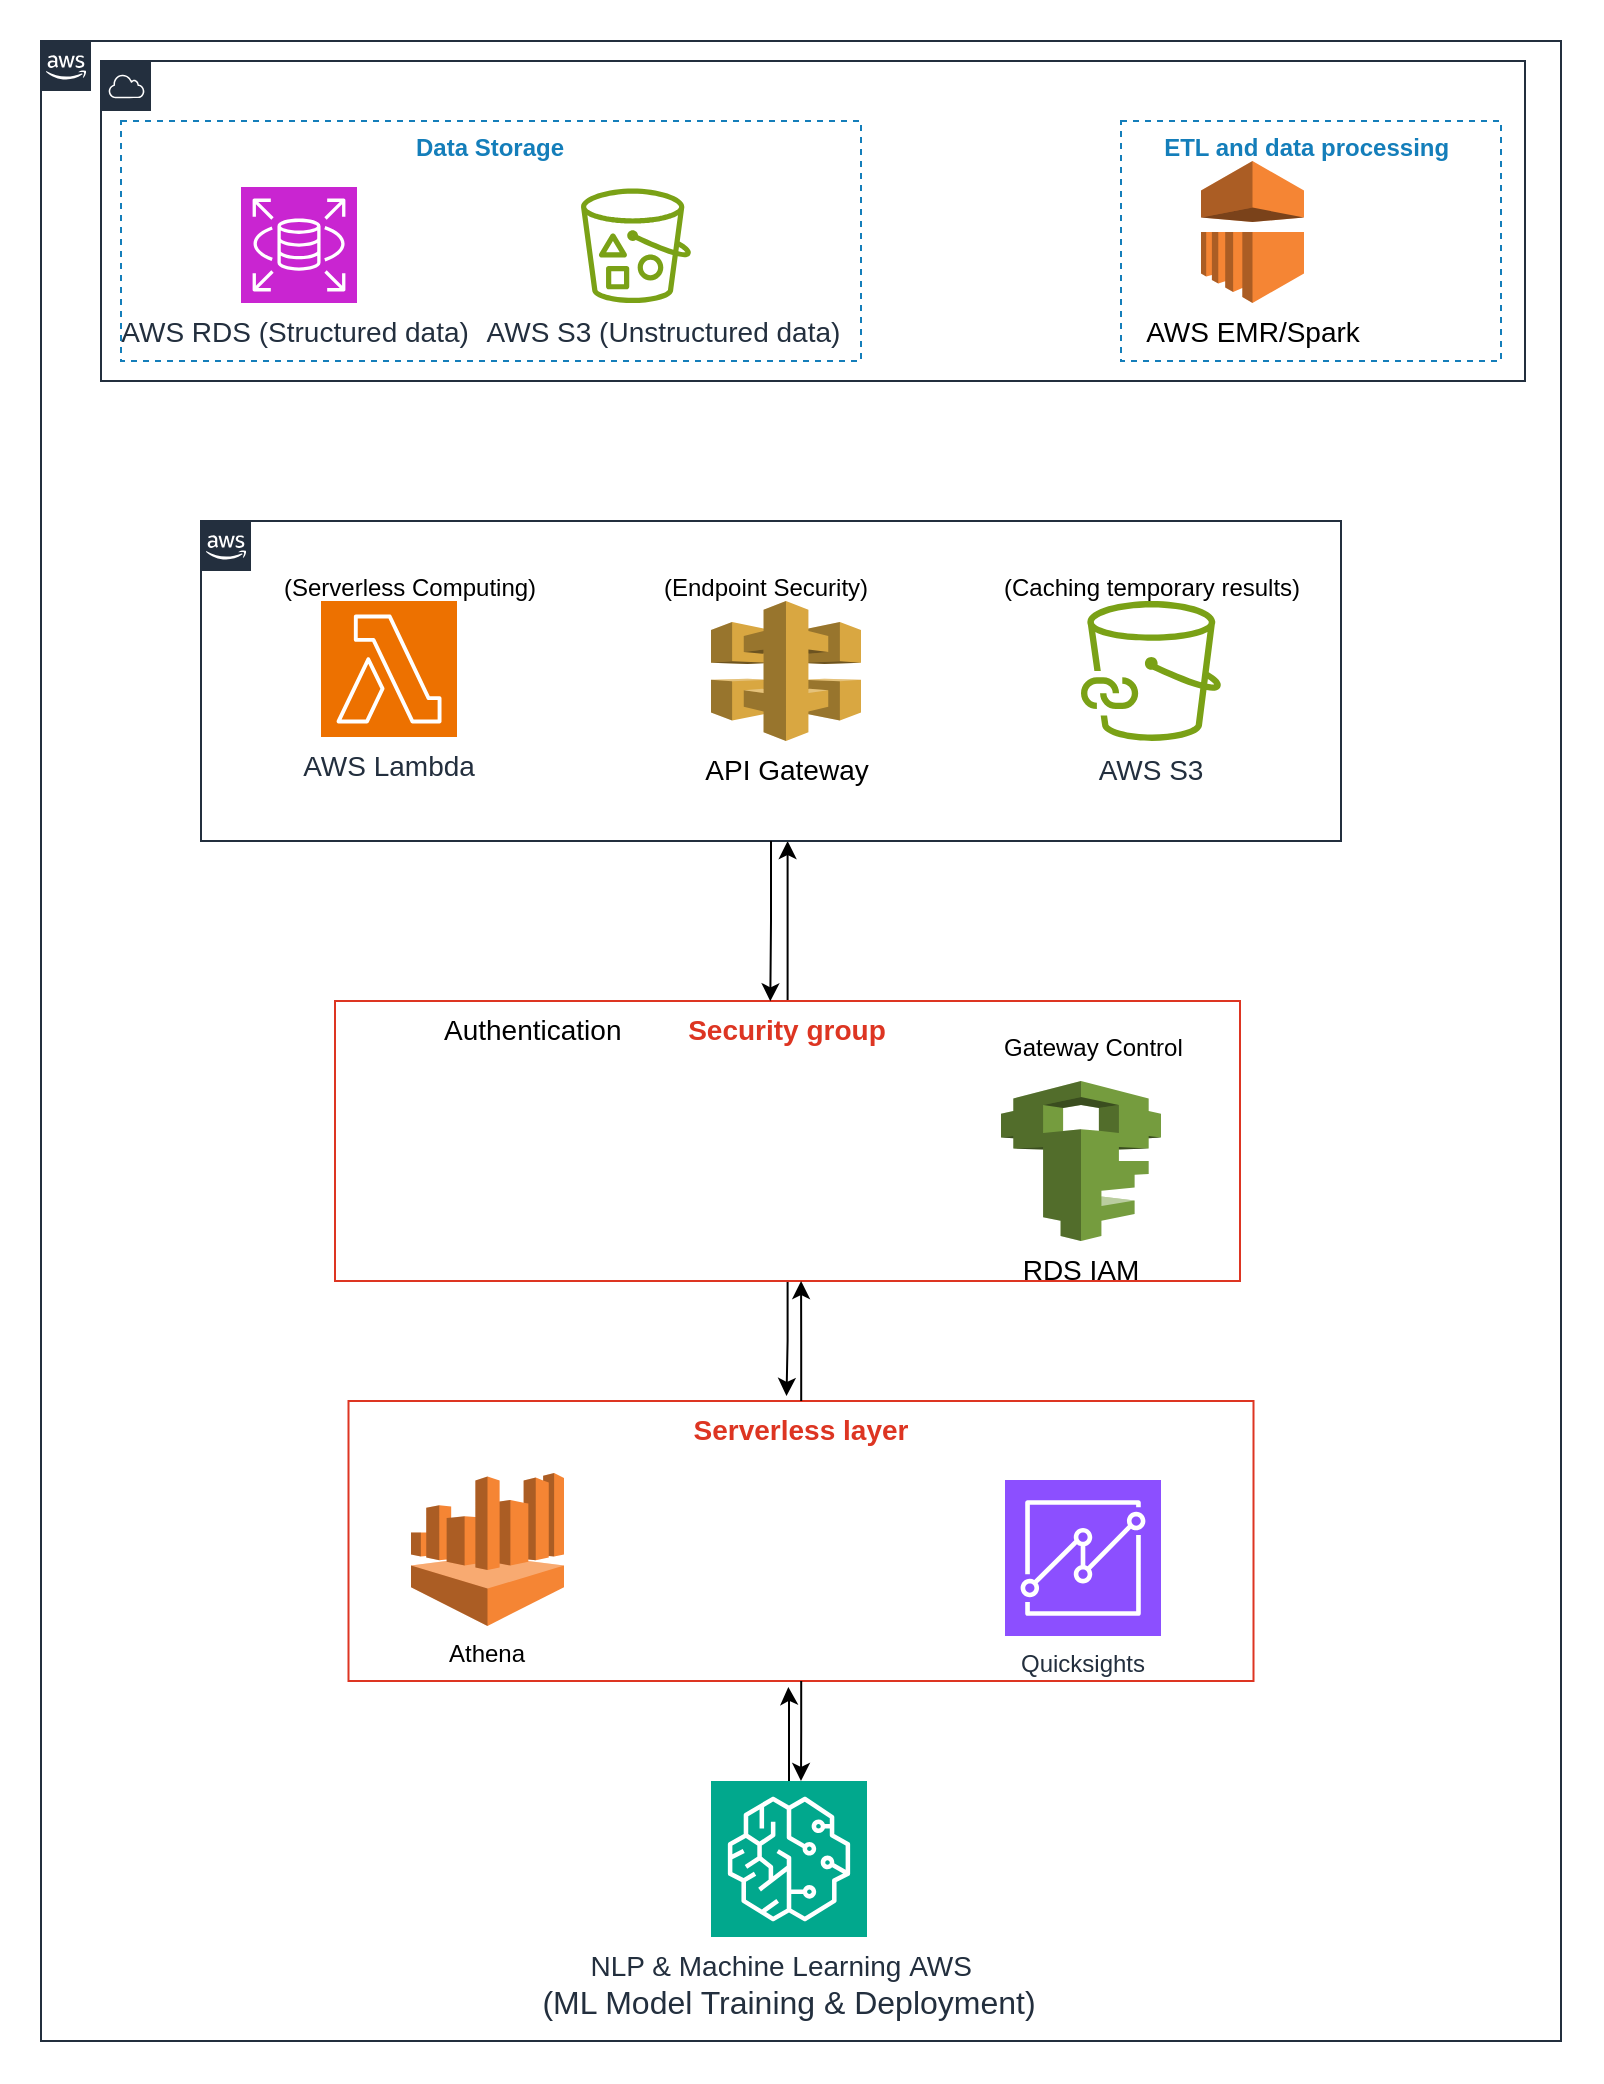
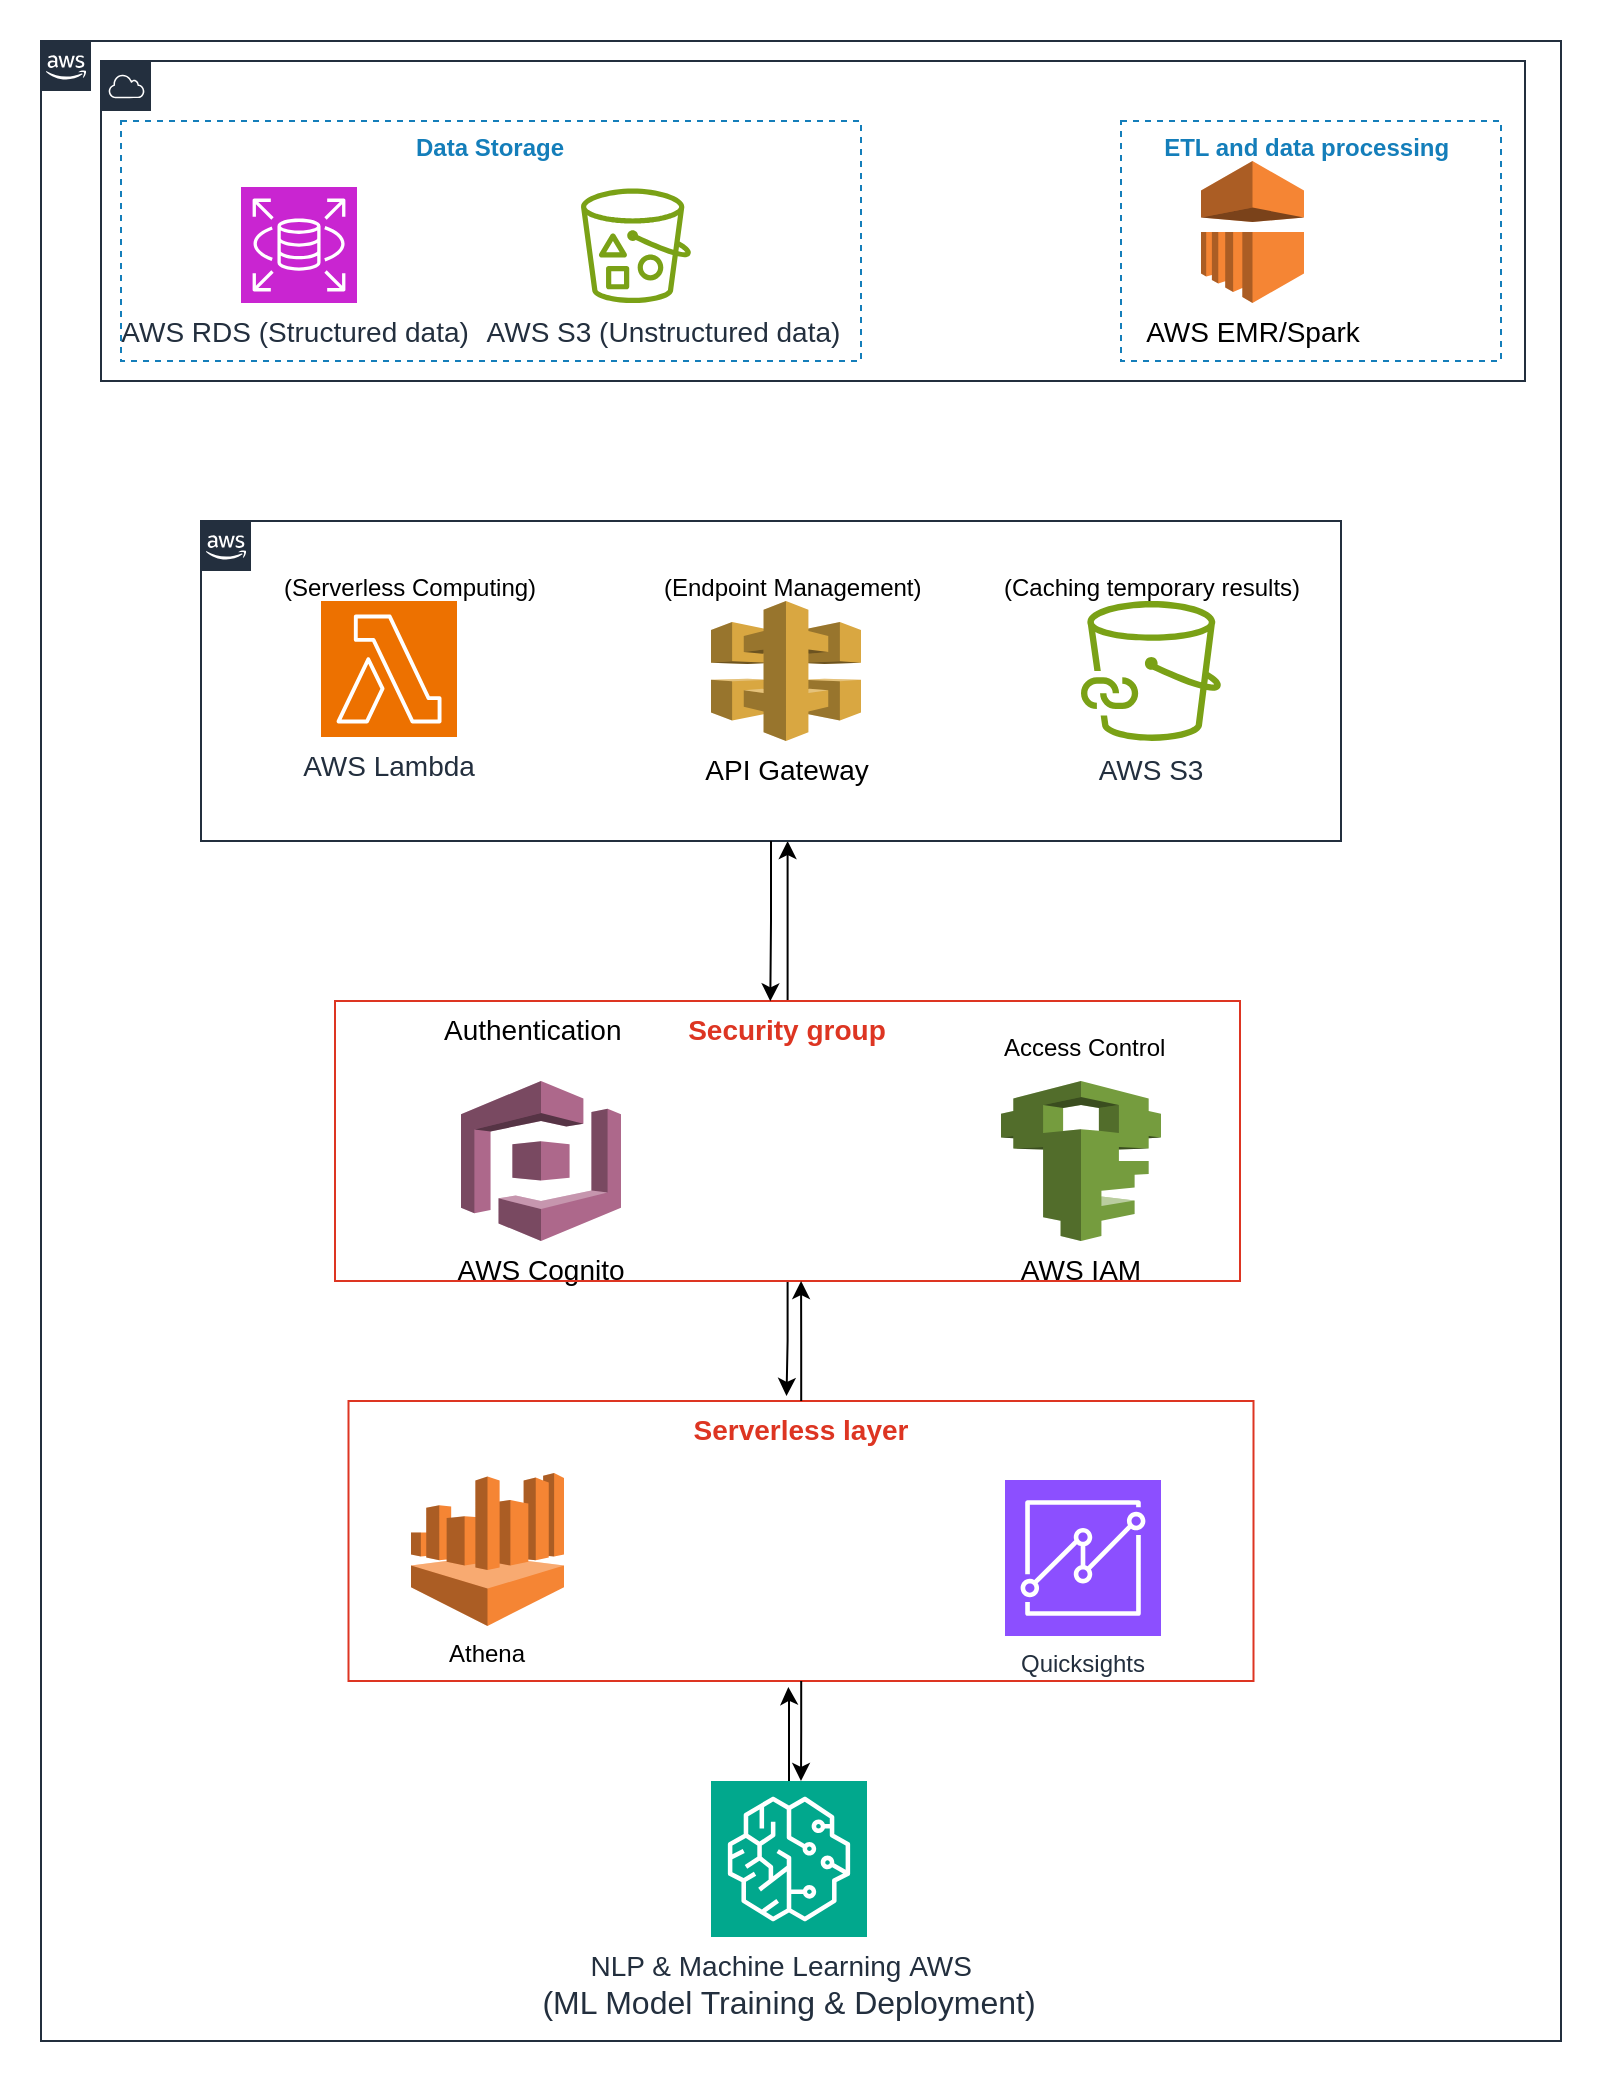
node "(Endpoint Security)": label "(Endpoint Security)" -> "(Endpoint Management)"
node "Gateway Control": label "Gateway Control" -> "Access Control"
node "AWS Cognito": added
node "RDS IAM": label "RDS IAM" -> "AWS IAM"
